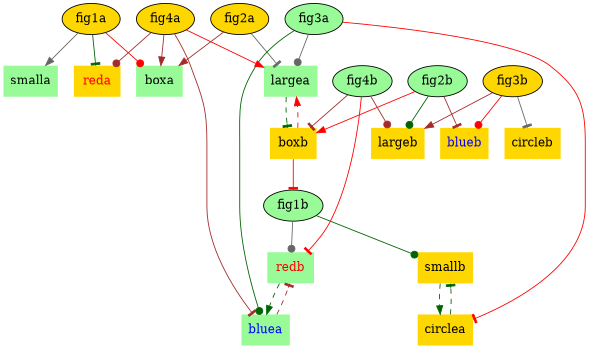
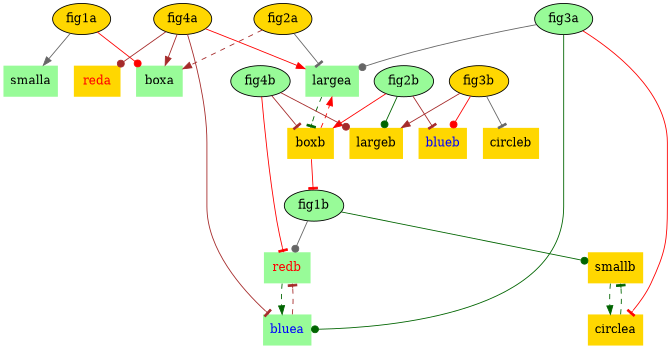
edge "fig2a" -> "boxa": style solid -> dashed
edge "fig1a" -> "reda": removed
